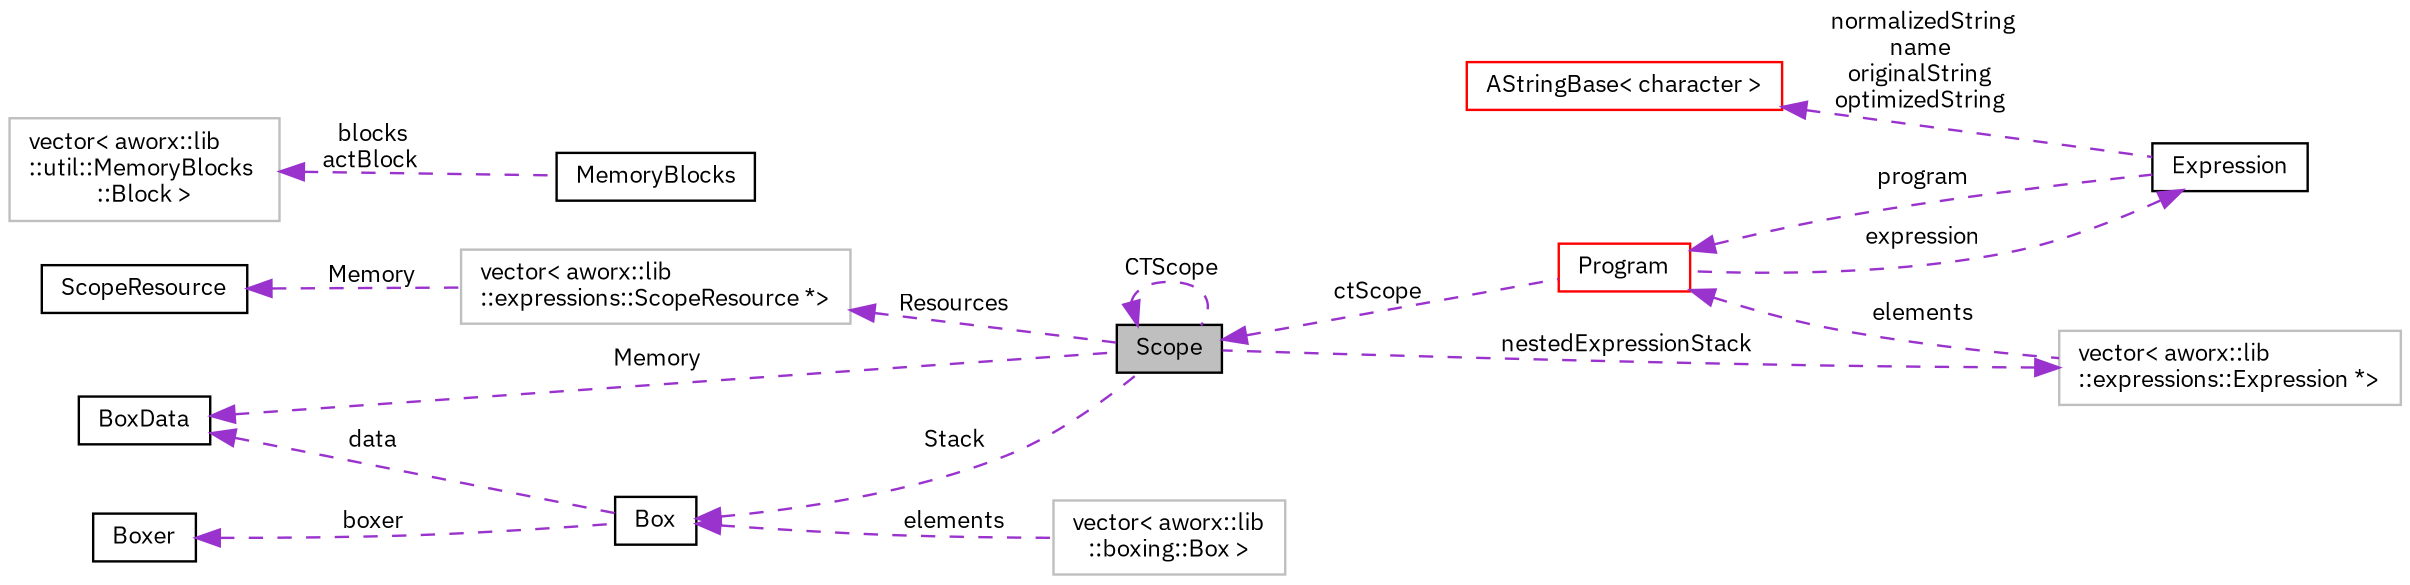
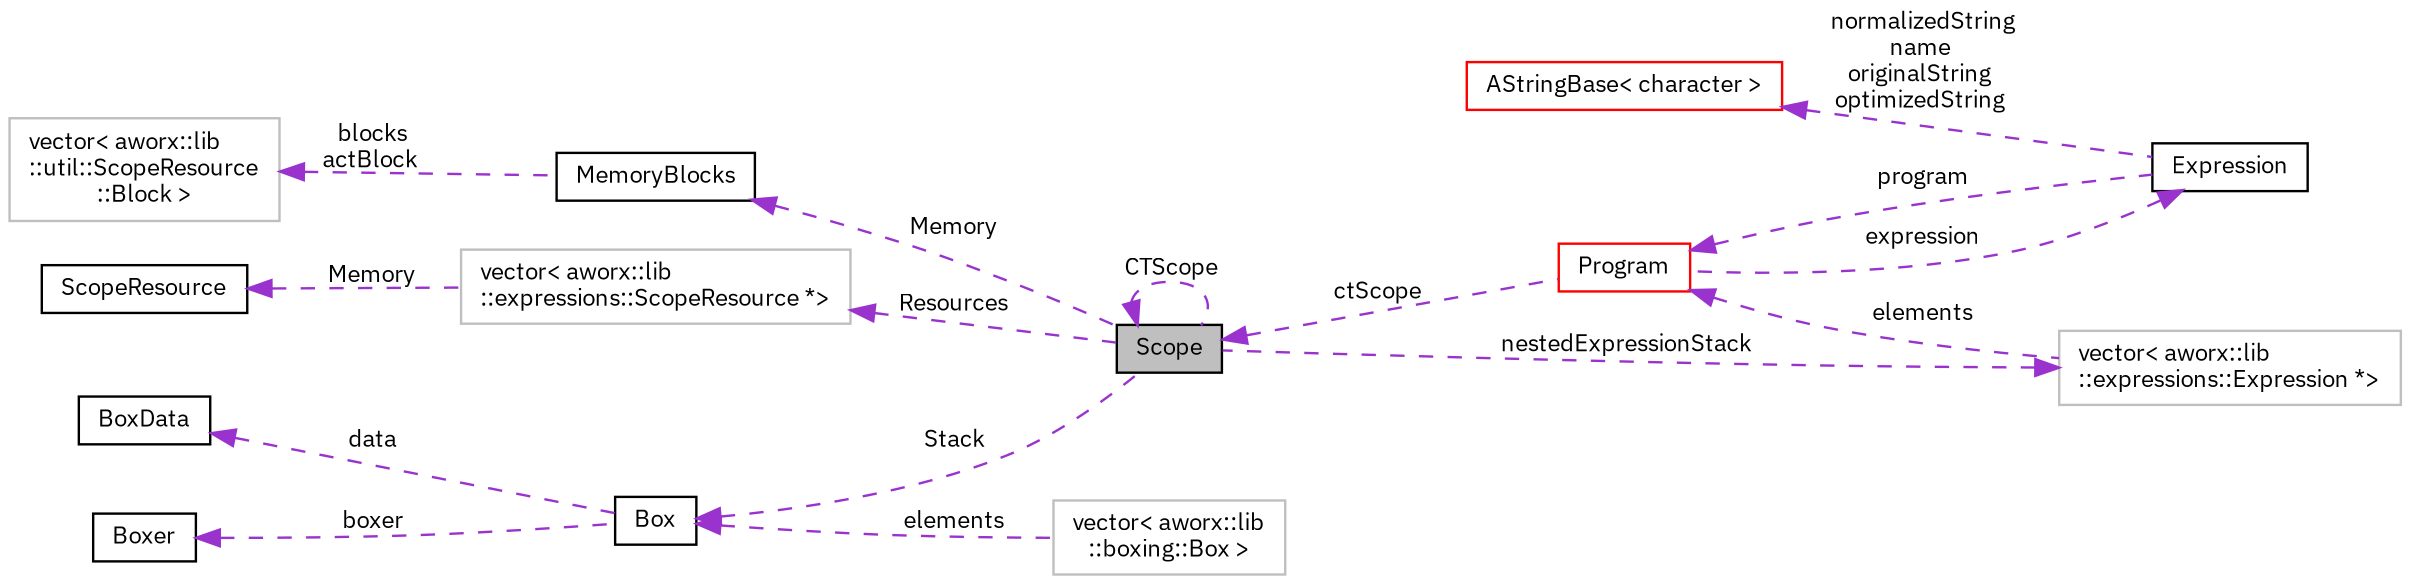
node "vector< aworx::lib ::util::MemoryBlocks ::Block >": label "vector< aworx::lib ::util::MemoryBlocks ::Block >" -> "vector< aworx::lib ::util::ScopeResource ::Block >"
edge "Scope" -> "BoxData": now "Scope" -> "MemoryBlocks"
